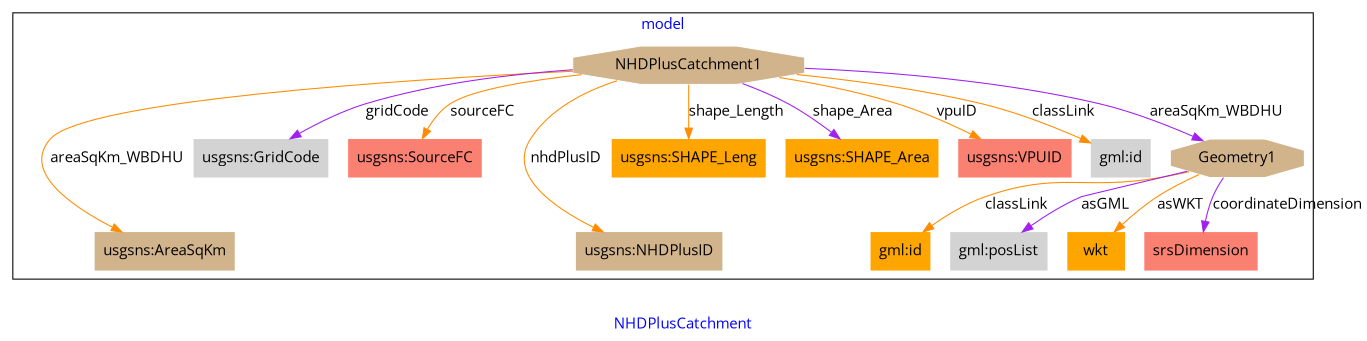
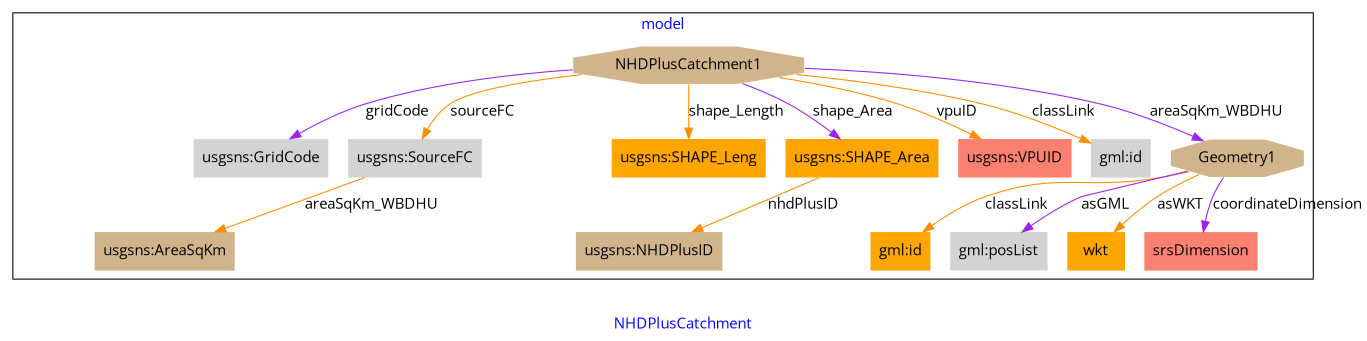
edge "NHDPlusCatchment1" -> "usgsns:AreaSqKm": now "usgsns:SourceFC" -> "usgsns:AreaSqKm"
edge "NHDPlusCatchment1" -> "usgsns:NHDPlusID": now "usgsns:SHAPE_Area" -> "usgsns:NHDPlusID"
node "usgsns:SourceFC": fillcolor salmon -> lightgrey
